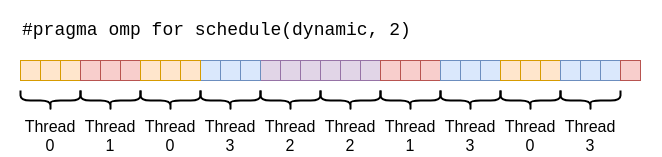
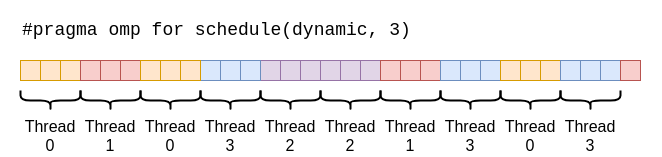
node "#pragma omp for schedule(dynamic, 2)": label "#pragma omp for schedule(dynamic, 2)" -> "#pragma omp for schedule(dynamic, 3)"
